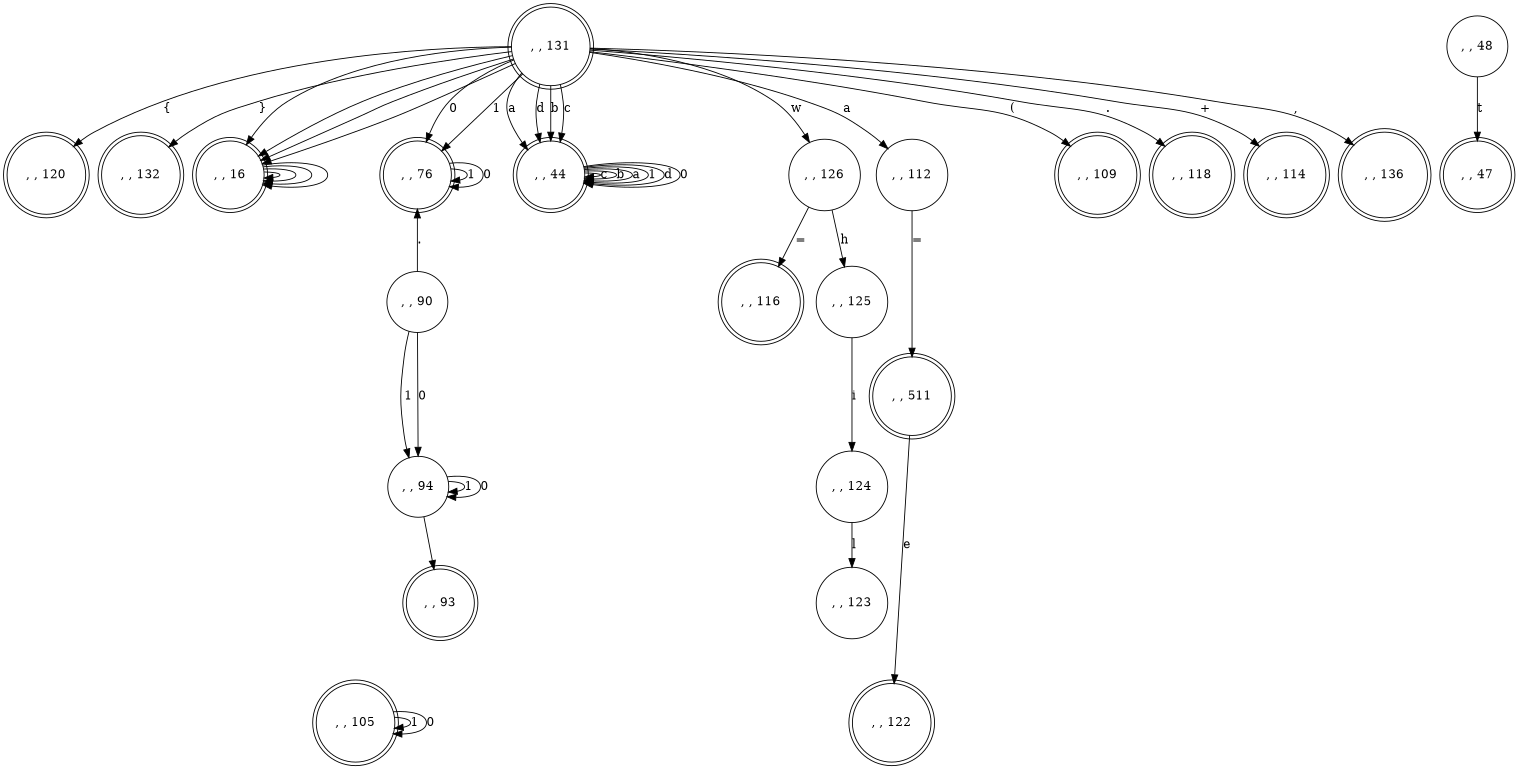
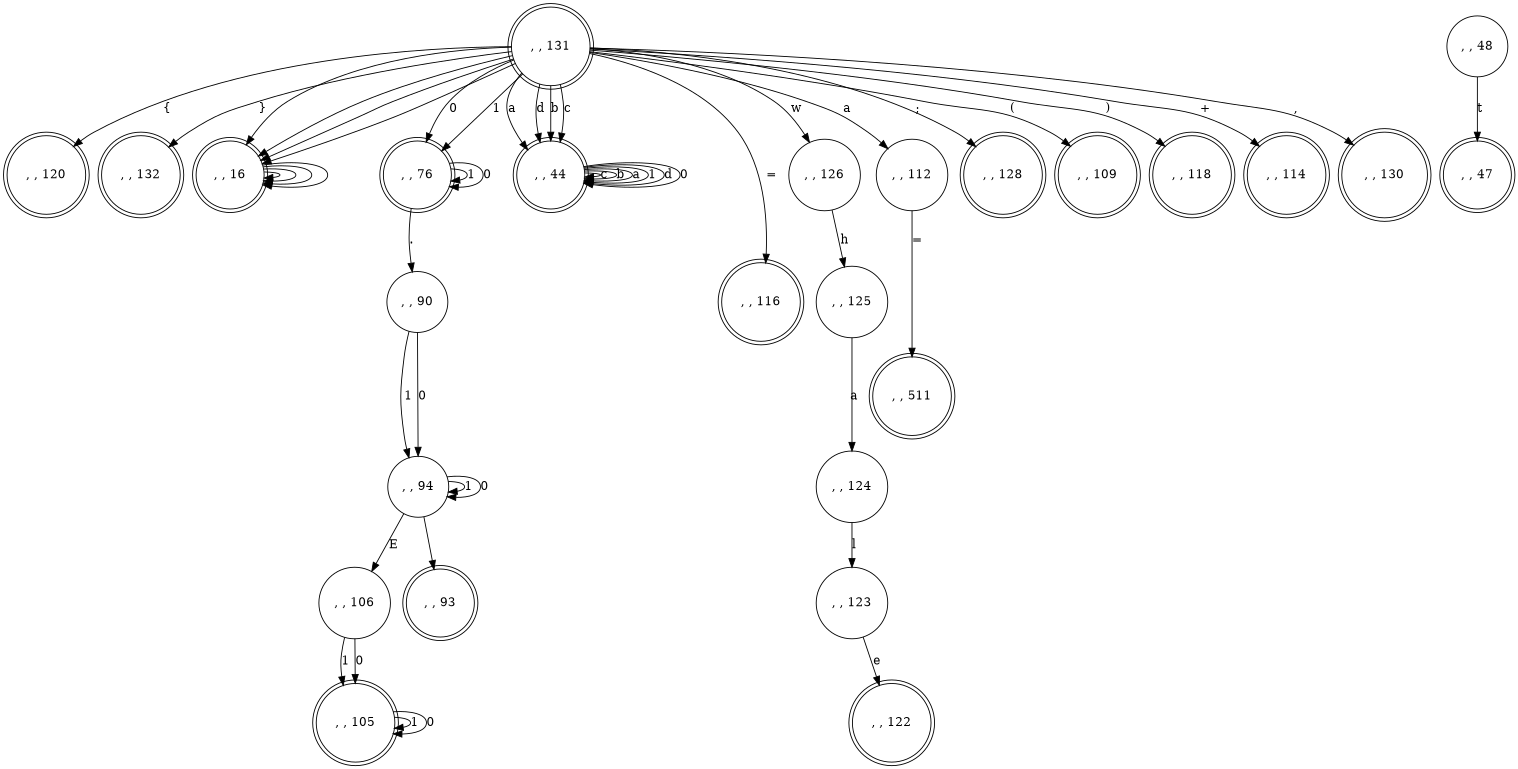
edge ", , 131" -> ", , 118": label "." -> ")"
node ", , 128": added
node ", , 136": label ", , 136" -> ", , 130"
edge ", , 126" -> ", , 116": now ", , 131" -> ", , 116"
edge ", , 90" -> ", , 76": reversed
edge ", , 125" -> ", , 124": label "i" -> "a"
edge ", , 511" -> ", , 122": now ", , 123" -> ", , 122"
node ", , 106": added
